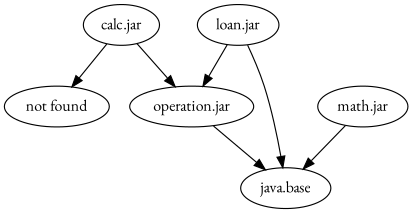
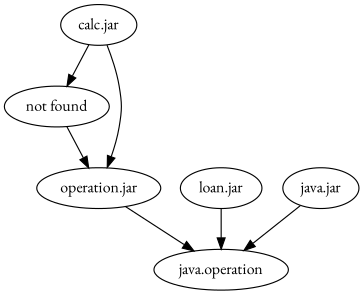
edge "loan.jar" -> "operation.jar": now "not found" -> "operation.jar"
node "math.jar": label "math.jar" -> "java.jar"
node "java.base": label "java.base" -> "java.operation"
